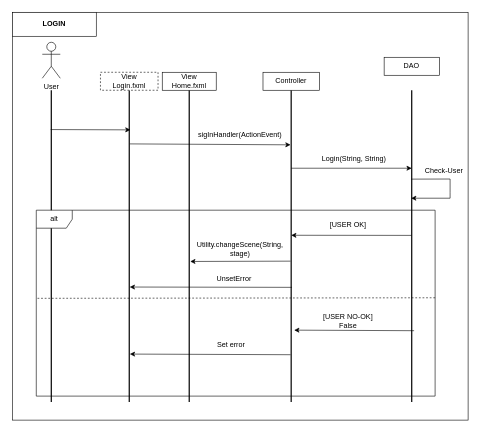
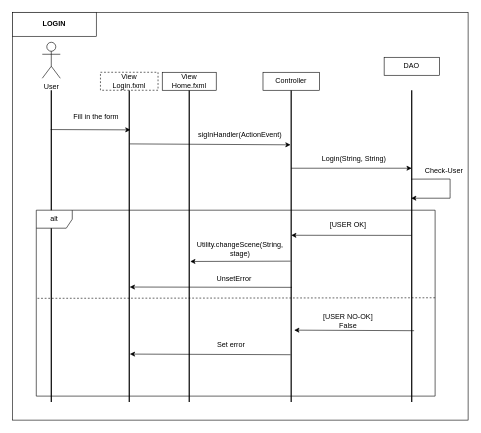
node "Fill in the form": added
